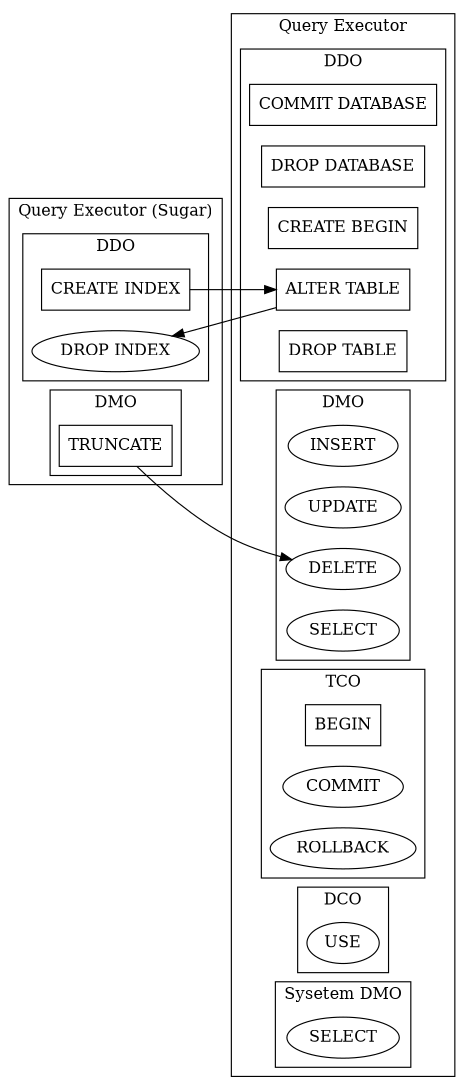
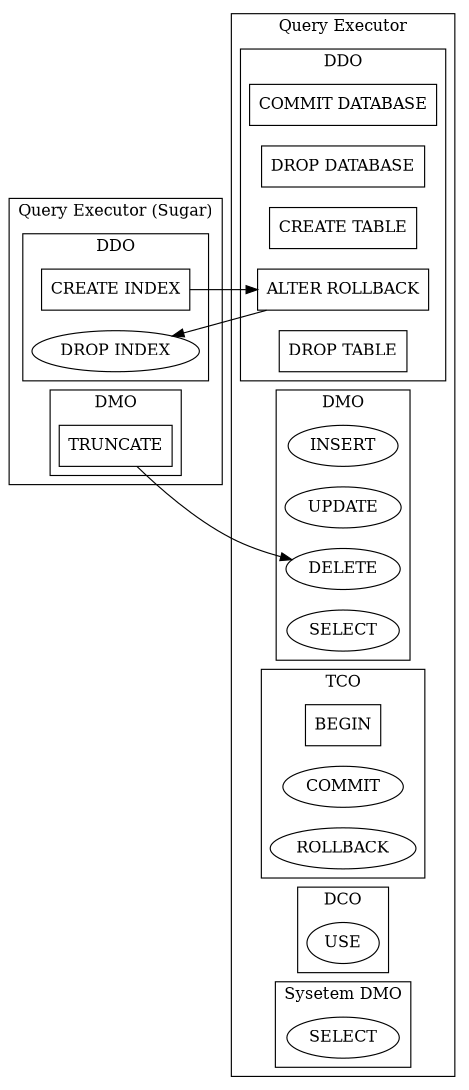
node "CREATE BEGIN": label "CREATE BEGIN" -> "CREATE TABLE"
node "ALTER TABLE": label "ALTER TABLE" -> "ALTER ROLLBACK"
